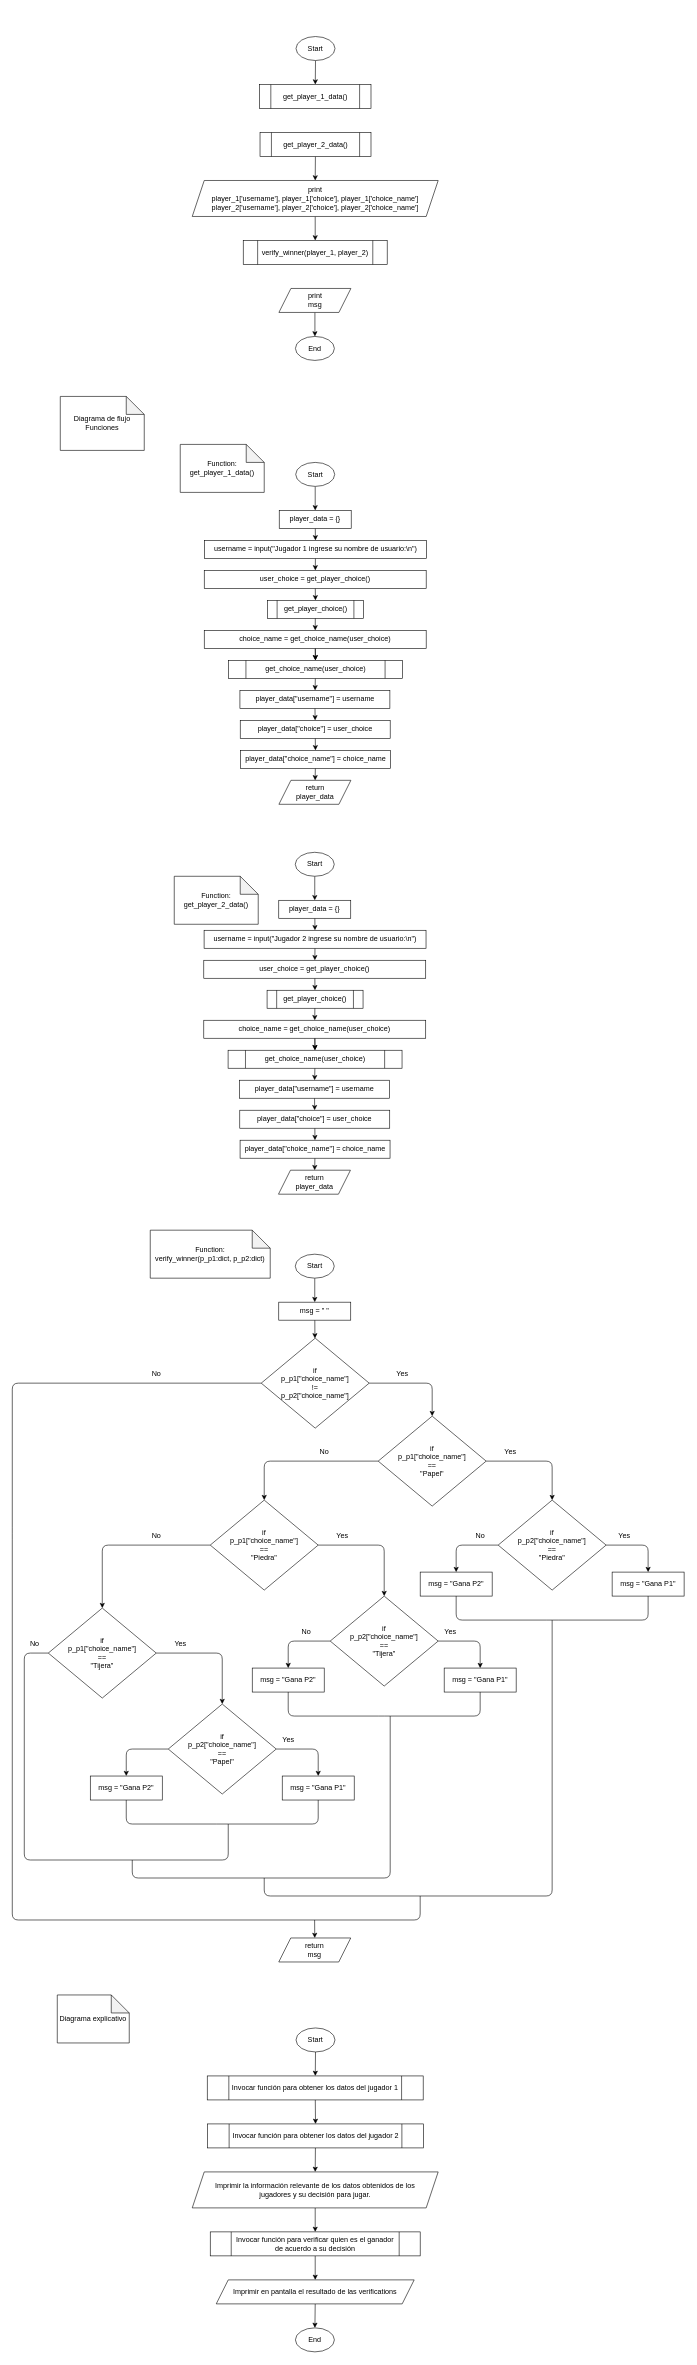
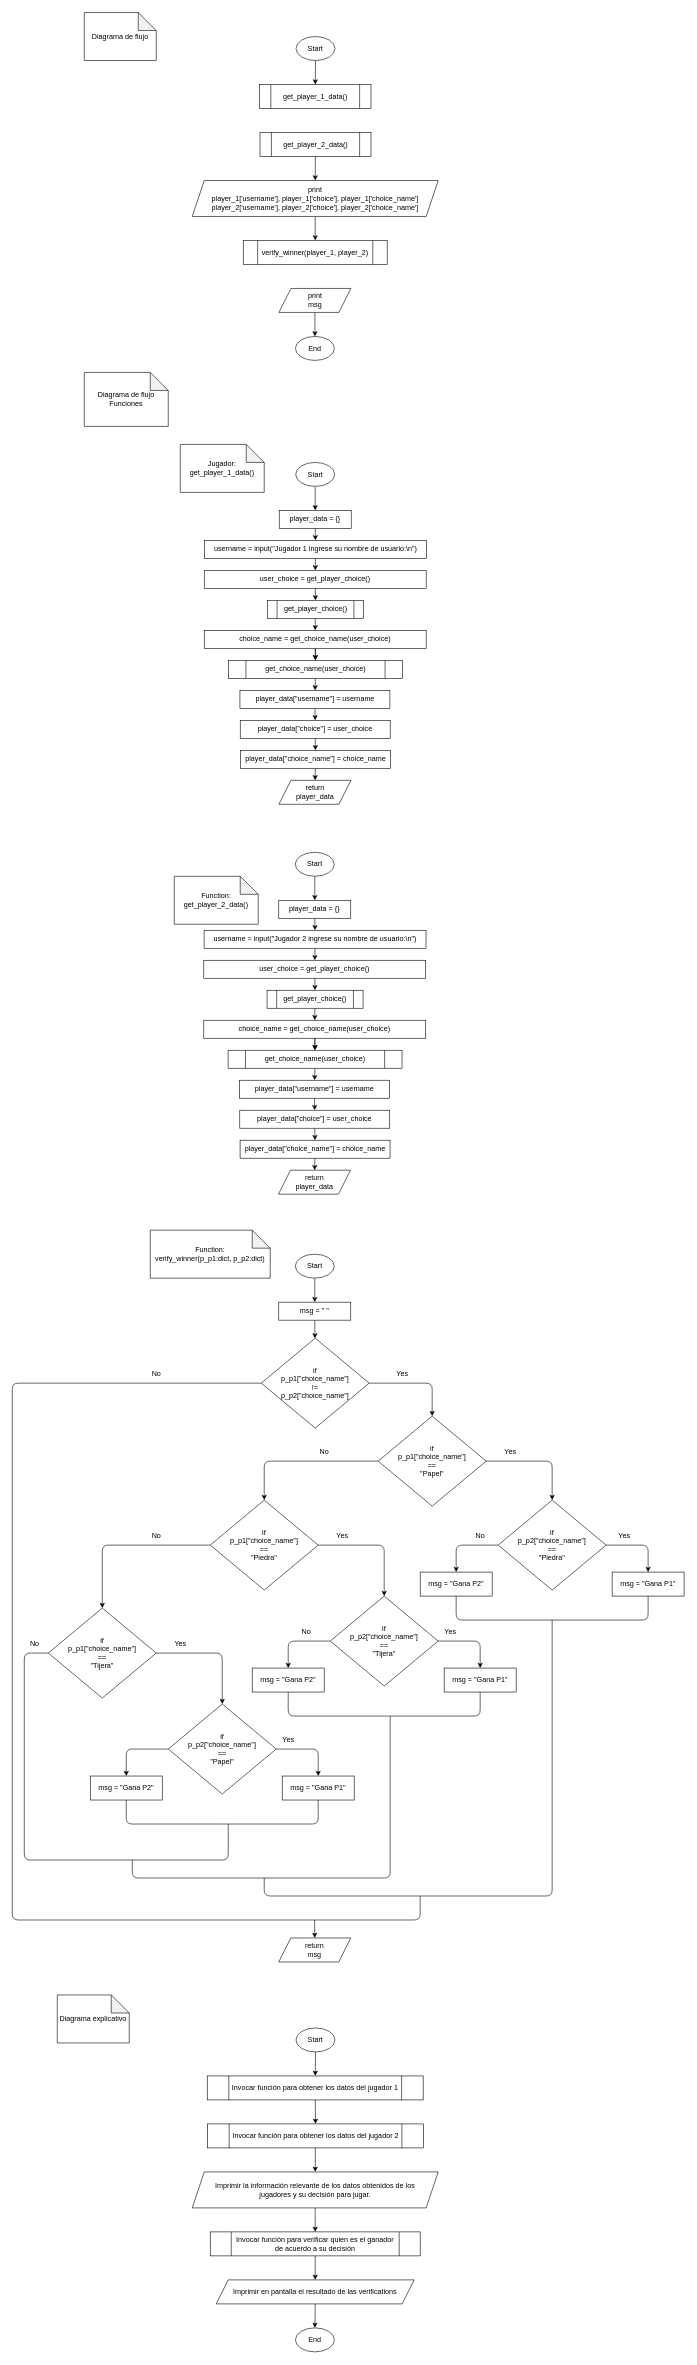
node "Diagrama de flujo": added
node "Diagrama de flujo Funciones": moved (102, 423) -> (126, 399)
node "Function: get_player_1_data()": label "Function: get_player_1_data()" -> "Jugador: get_player_1_data()"
